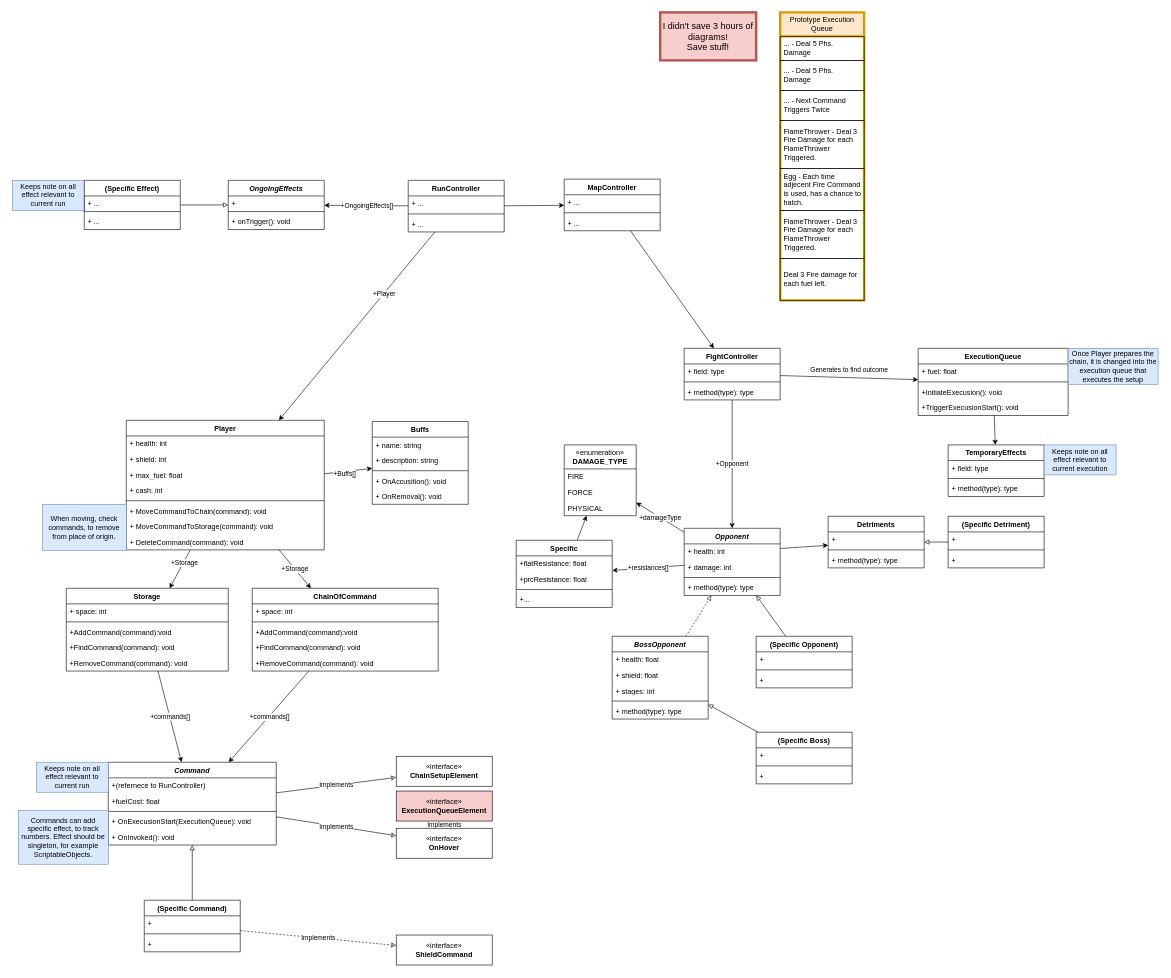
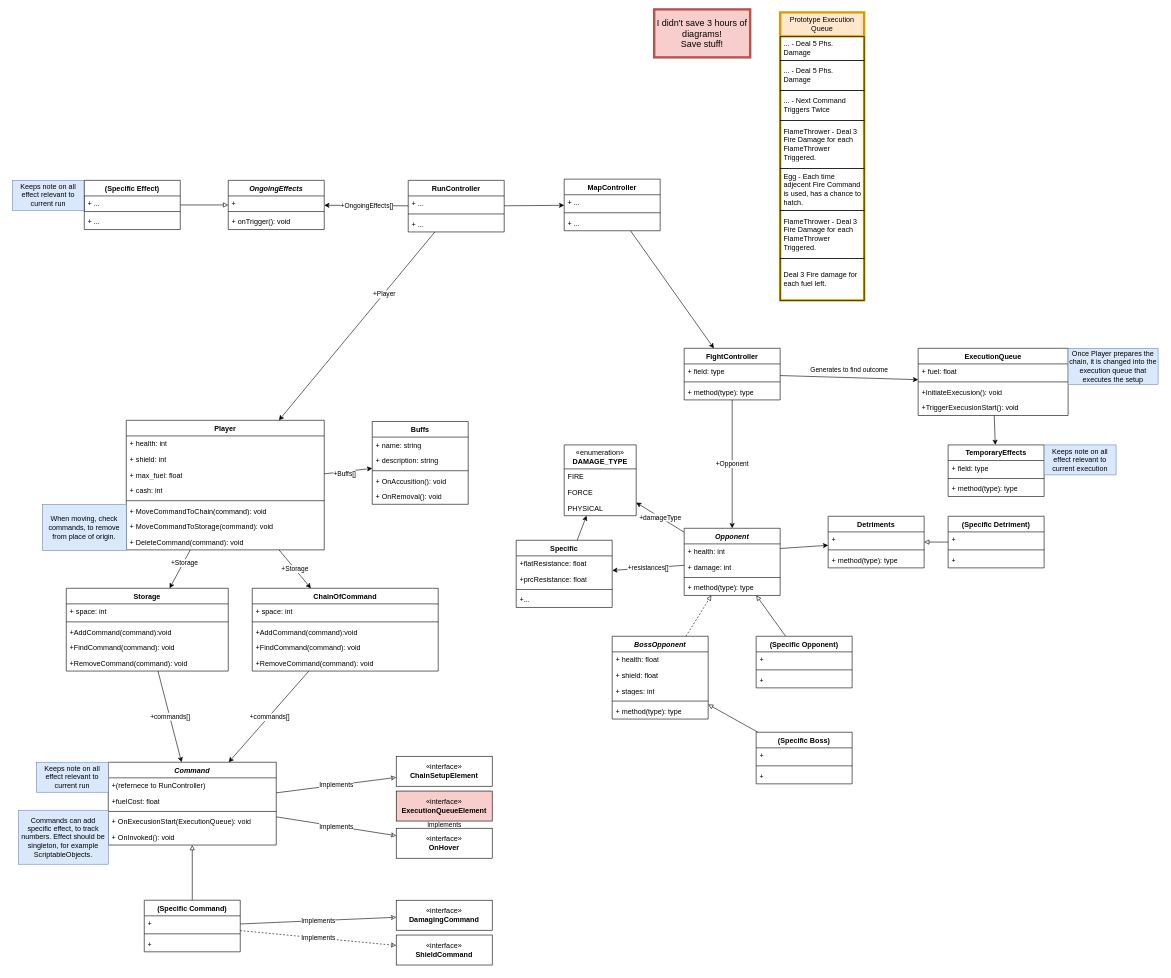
node "I didn't save 3 hours of diagrams! Save stuff!": moved (708, 36) -> (702, 33)
node "«interface» DamagingCommand": added
edge "(Specific Command)" -> "«interface» DamagingCommand": added, label "Implements"
